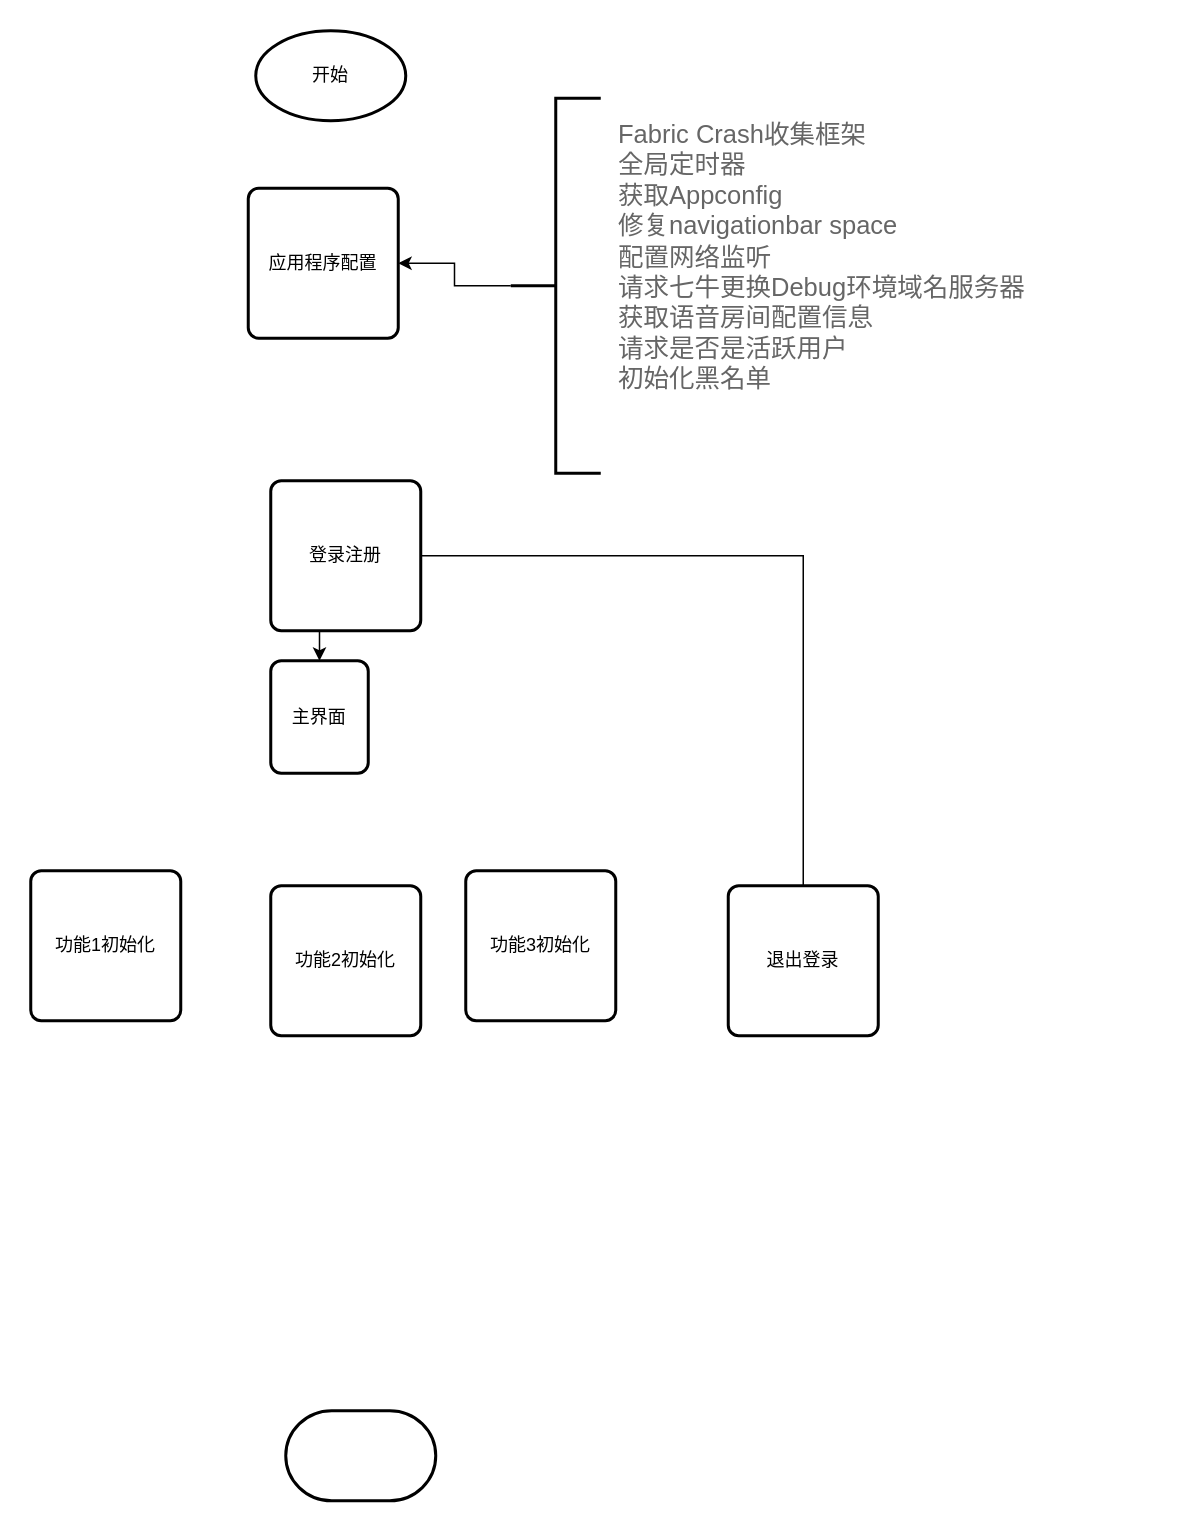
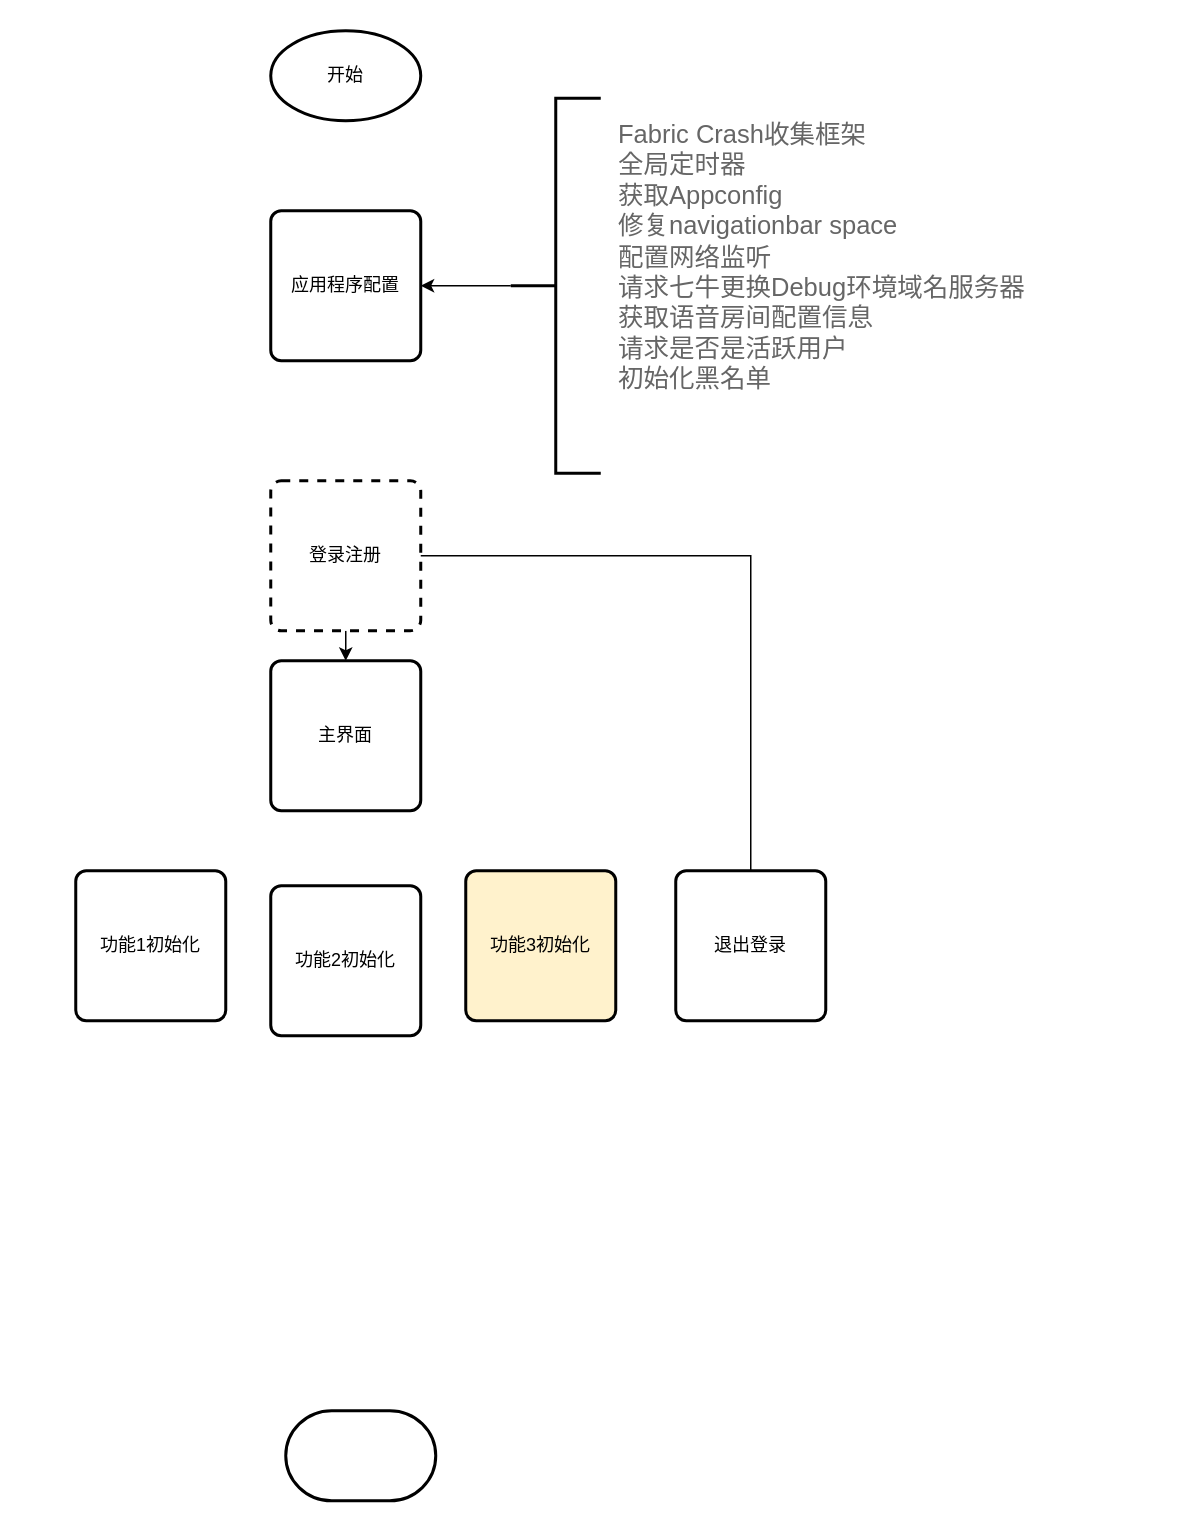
node "开始": moved (331, 76) -> (346, 76)
node "应用程序配置": moved (323, 263) -> (346, 286)
node "登录注册": style solid -> dashed
node "主界面": size 98x113 -> 150x150
node "功能1初始化": moved (106, 946) -> (151, 946)
node "功能3初始化": fillcolor #ffffff -> #fff2cc
node "退出登录": moved (803, 961) -> (751, 946)
